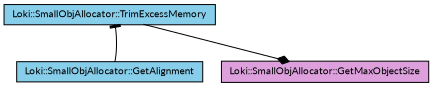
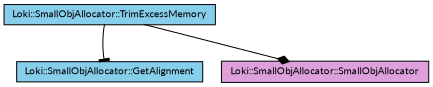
edge "Loki::SmallObjAllocator::GetAlignment" -> "Loki::SmallObjAllocator::TrimExcessMemory": reversed
node "Loki::SmallObjAllocator::GetMaxObjectSize": label "Loki::SmallObjAllocator::GetMaxObjectSize" -> "Loki::SmallObjAllocator::SmallObjAllocator"
